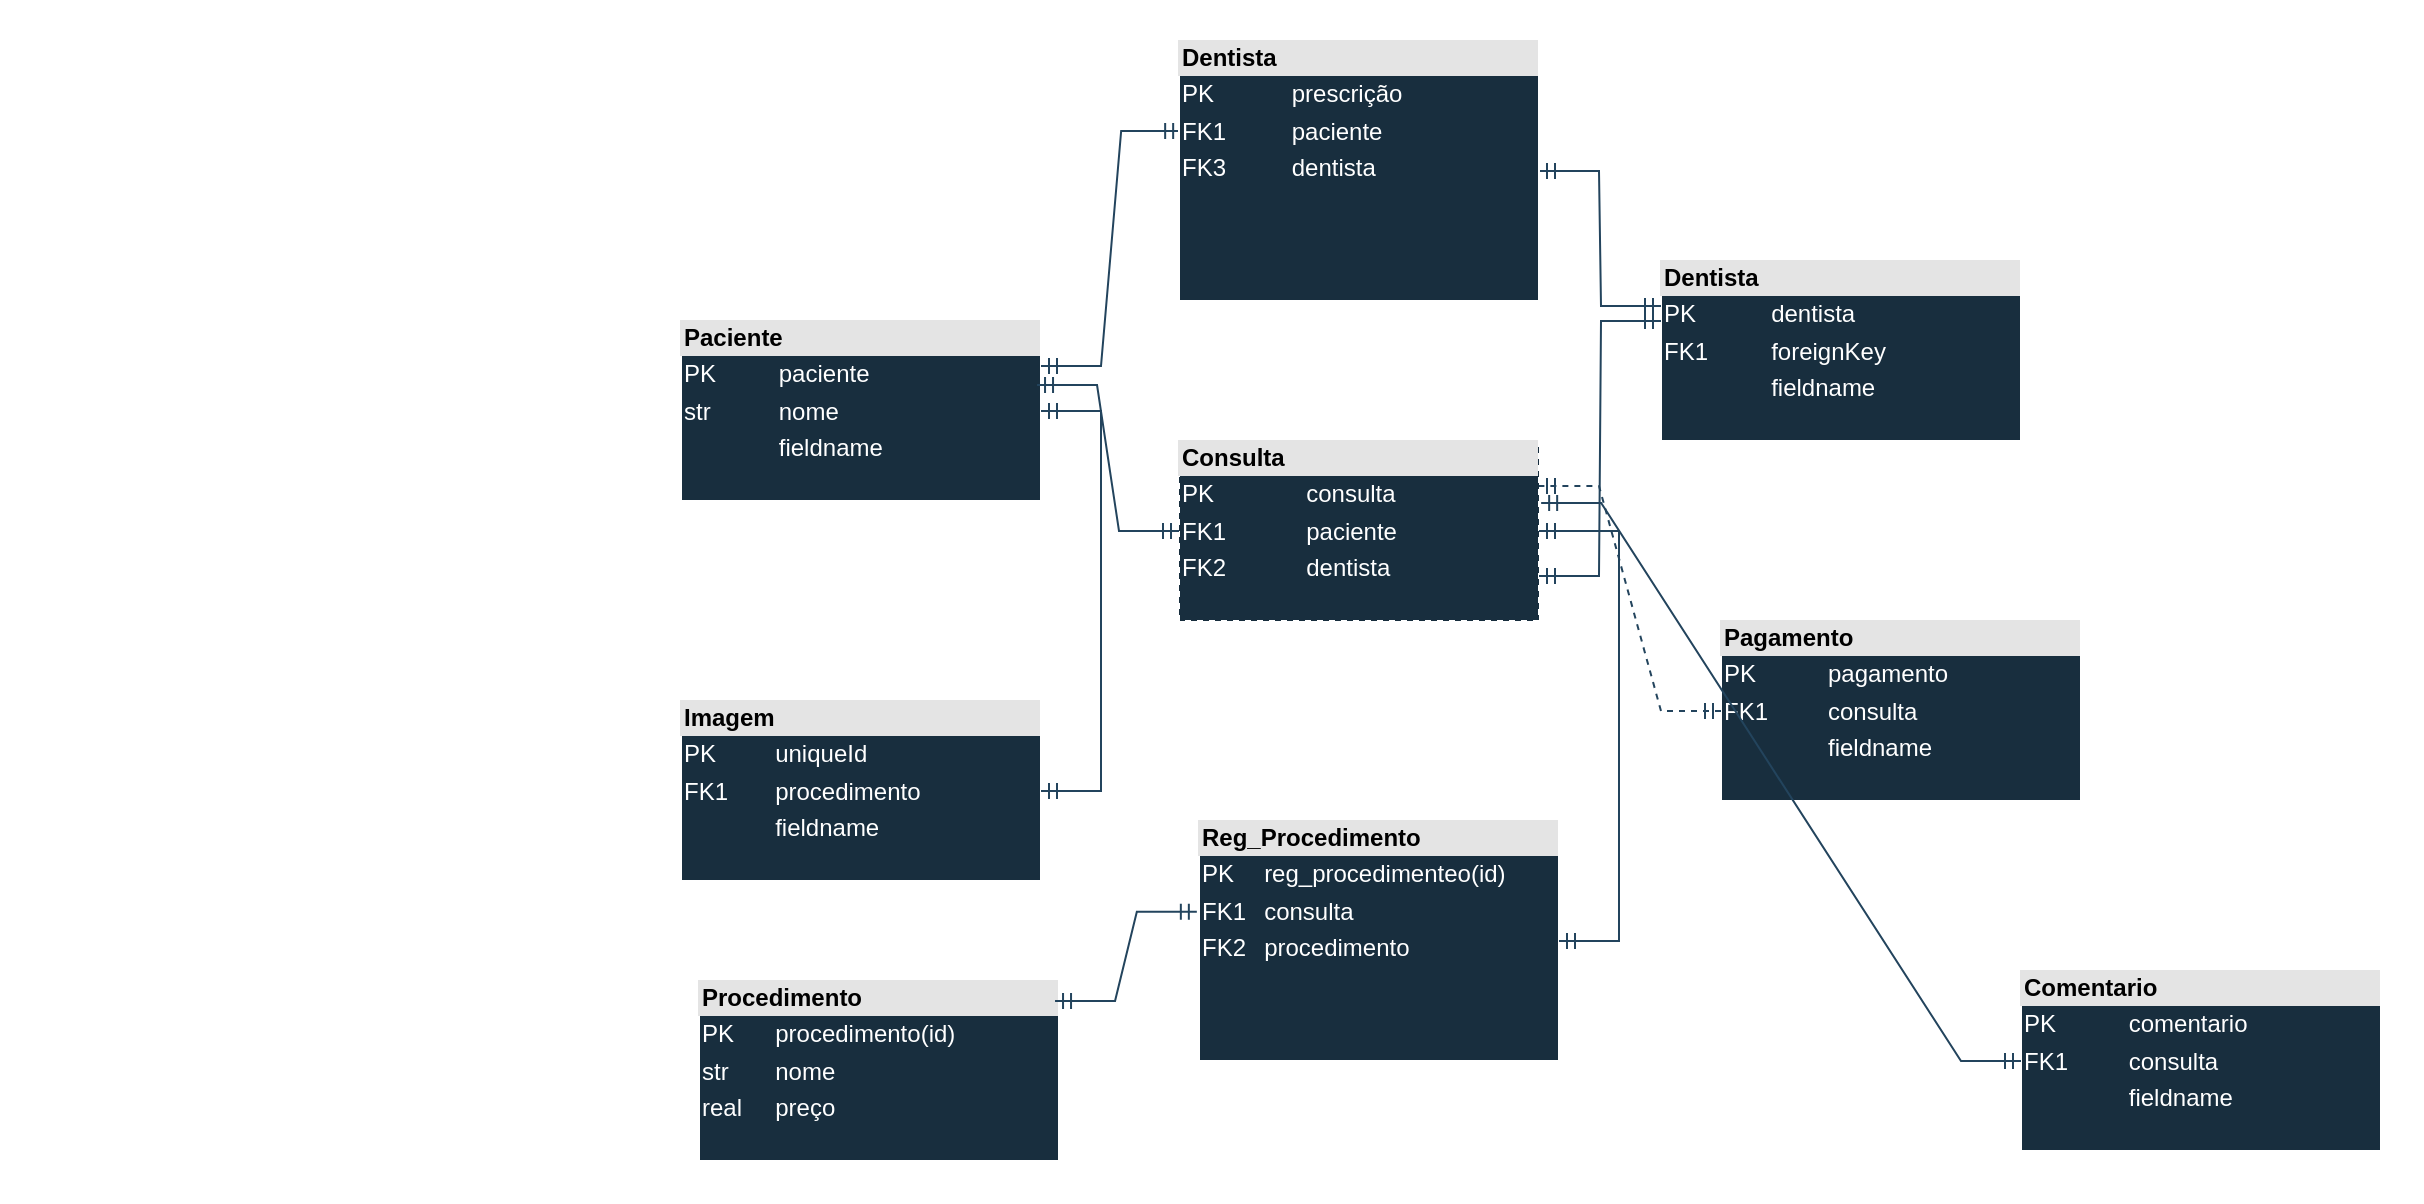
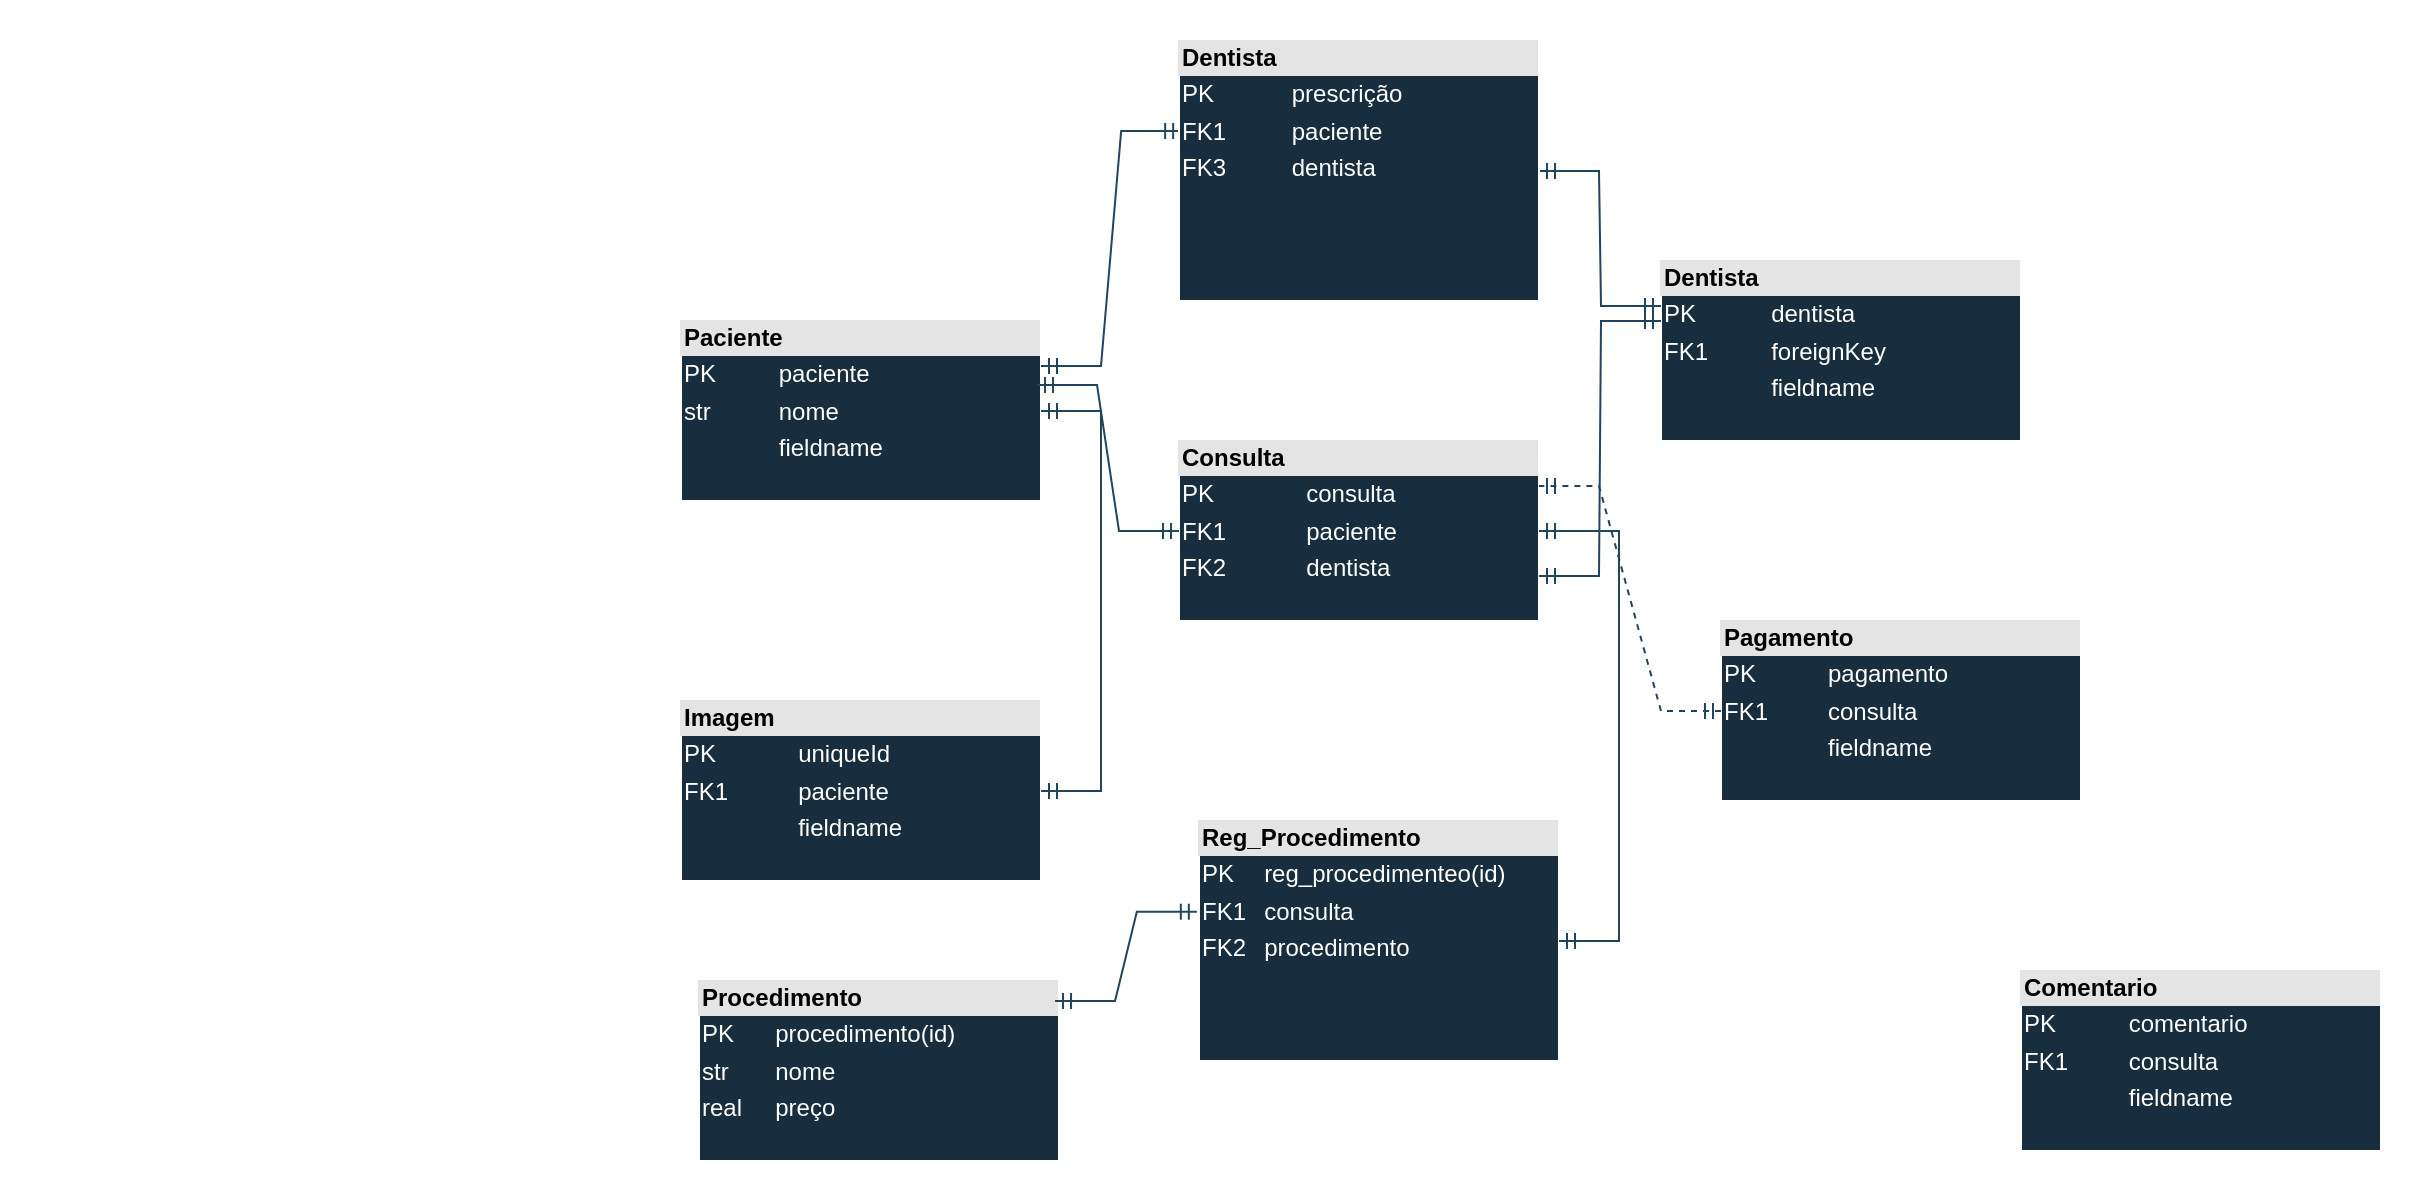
node "Consulta PK consulta FK1 paciente FK2 dentista": style dashed -> solid
node "Imagem PK uniqueId FK1 procedimento fieldname": label "Imagem PK uniqueId FK1 procedimento fieldname" -> "Imagem PK uniqueId FK1 paciente fieldname"
edge "Consulta PK consulta FK1 paciente FK2 dentista" -- "Comentario PK comentario FK1 consulta fieldname": removed
